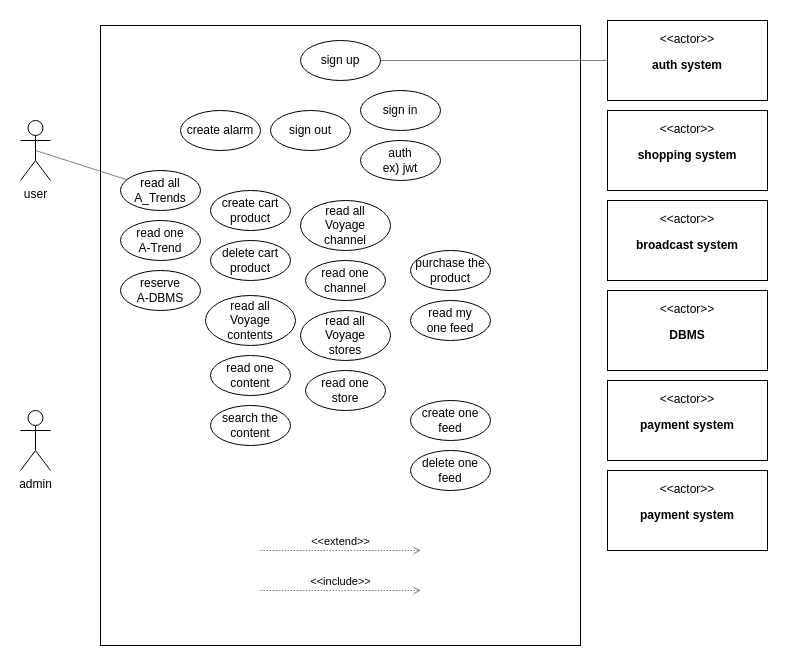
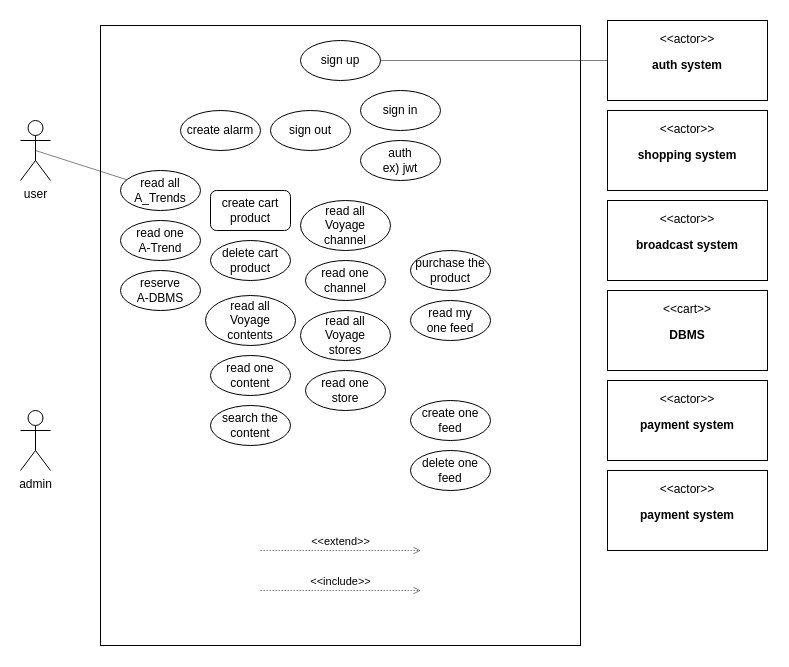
node "create cart product": shape ellipse -> rounded rectangle
node "<<actor>> DBMS": label "<<actor>> DBMS" -> "<<cart>> DBMS"
